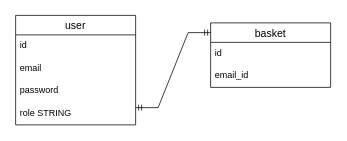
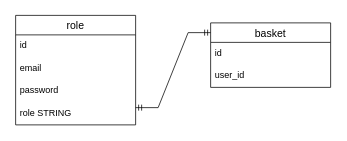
node "user": label "user" -> "role"
node "email_id": label "email_id" -> "user_id"
